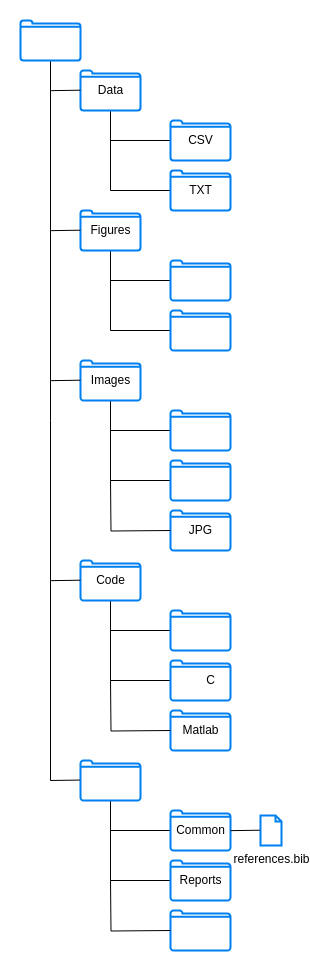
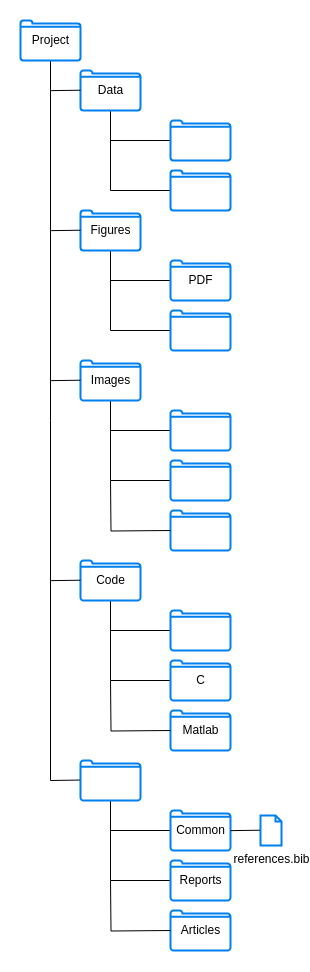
node "Project": added
node "CSV": removed
node "TXT": removed
node "PDF": added
node "JPG": removed
node "C": moved (211, 681) -> (201, 681)
node "Articles": added
